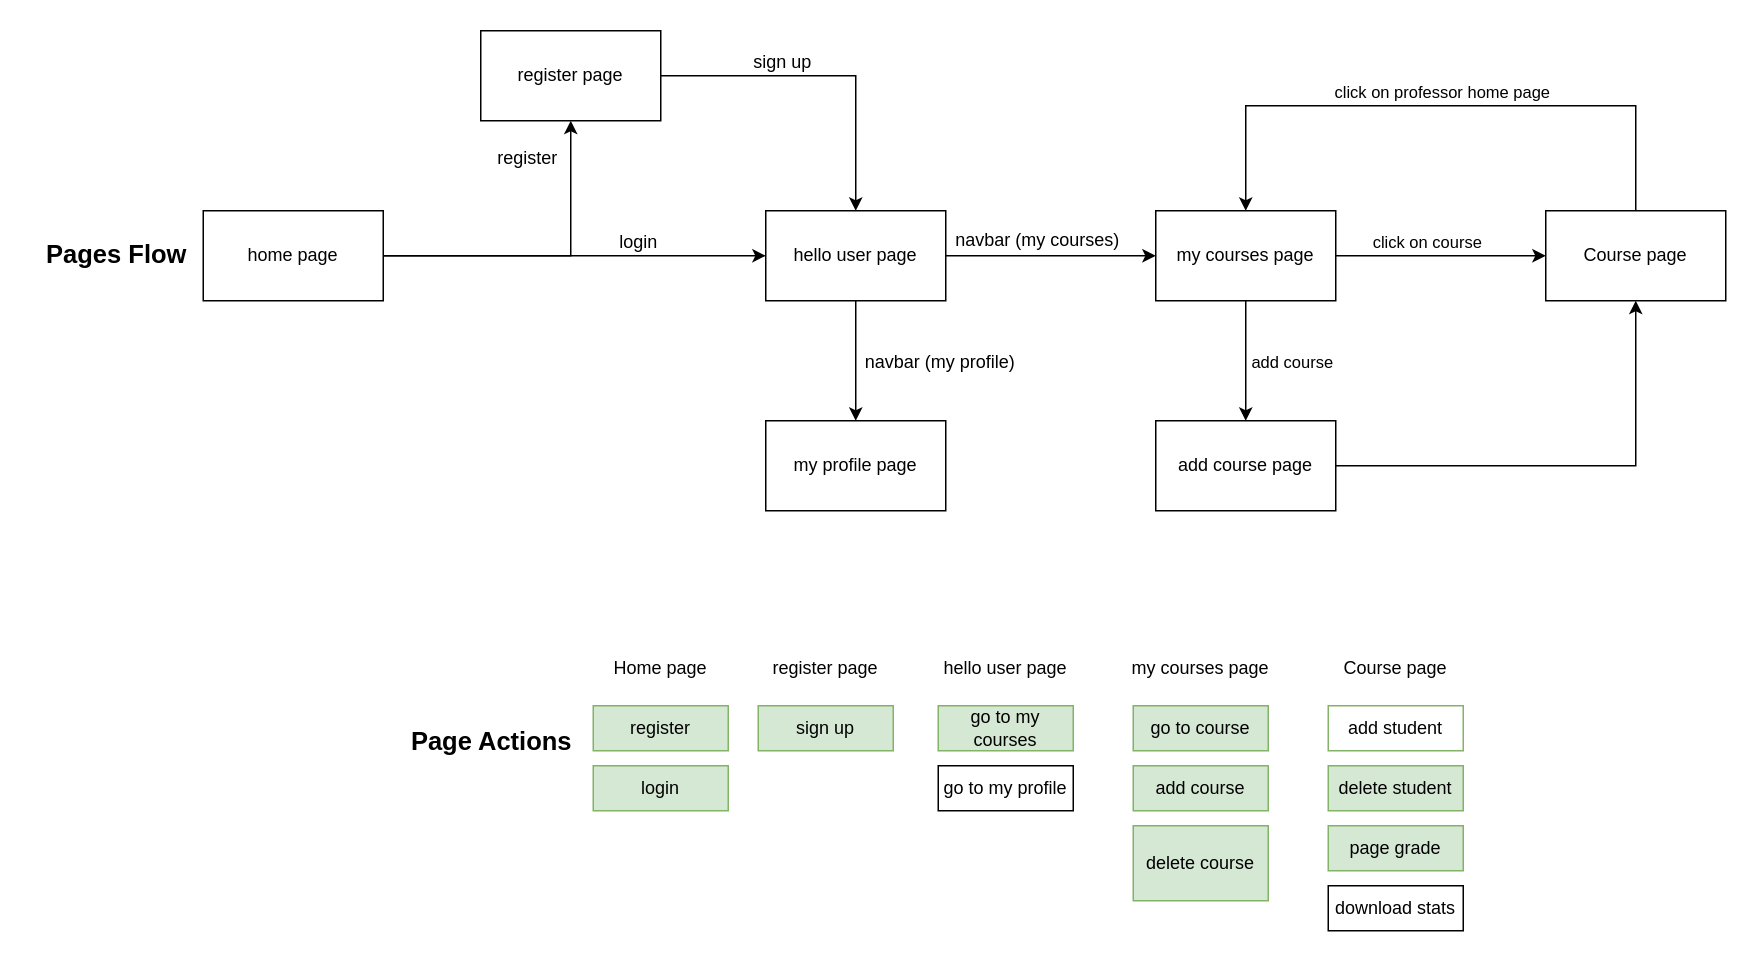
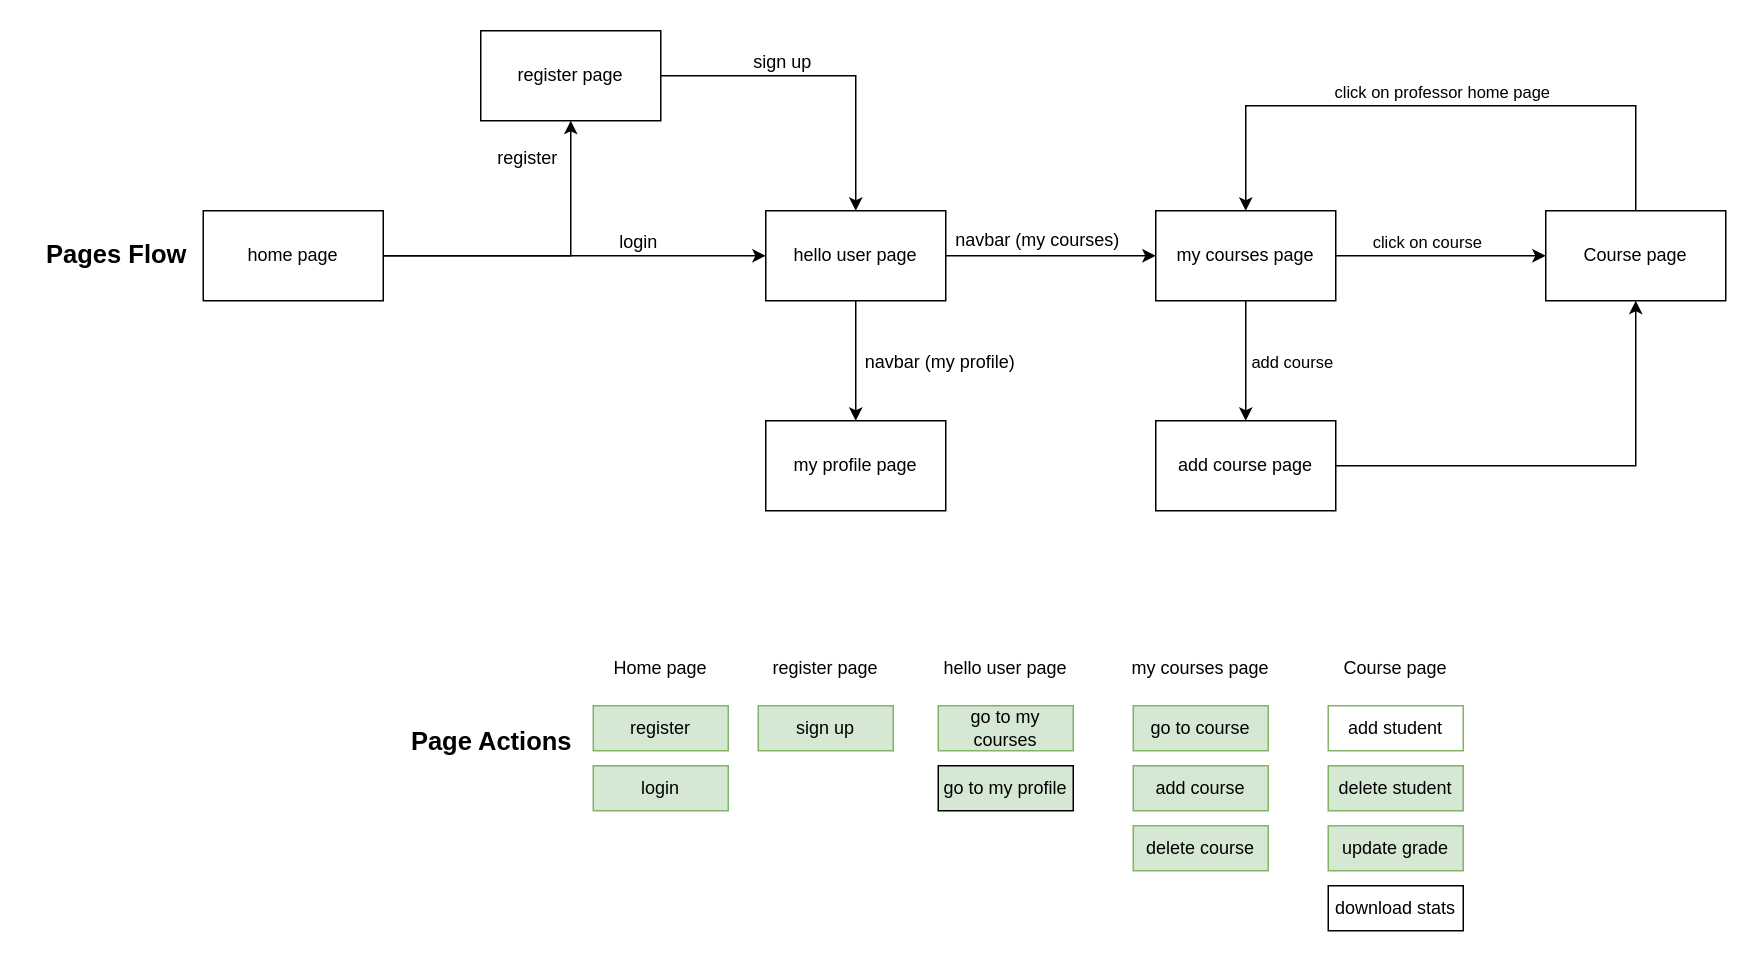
node "go to my profile": fillcolor #ffffff -> #d5e8d4
node "page grade": label "page grade" -> "update grade"
node "delete course": size 135x75 -> 135x45
